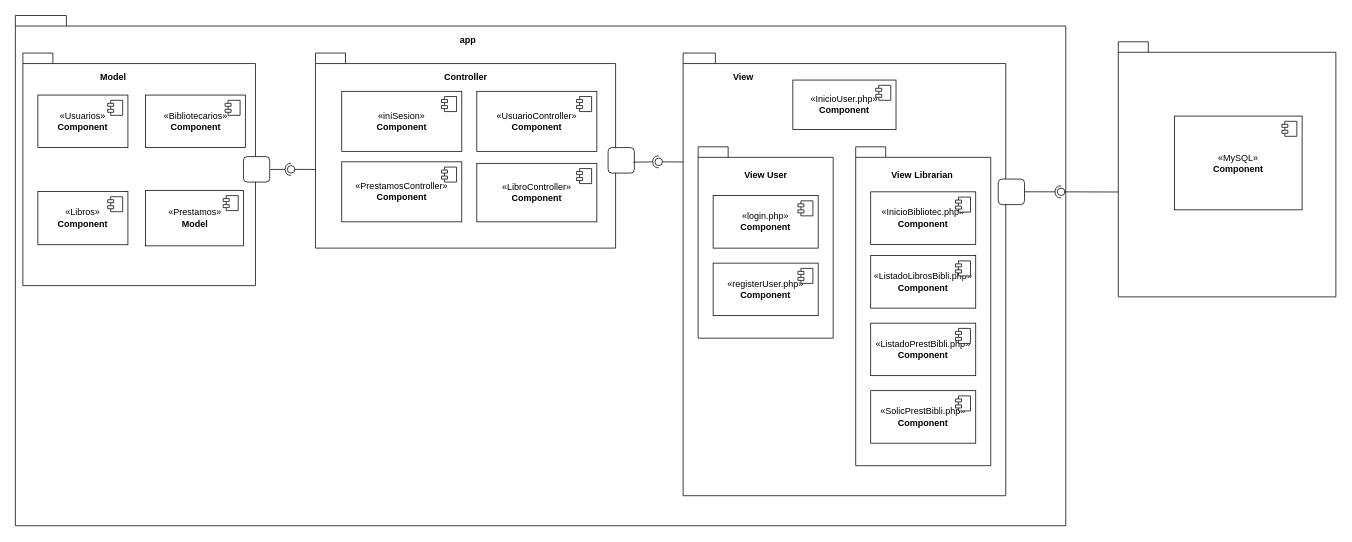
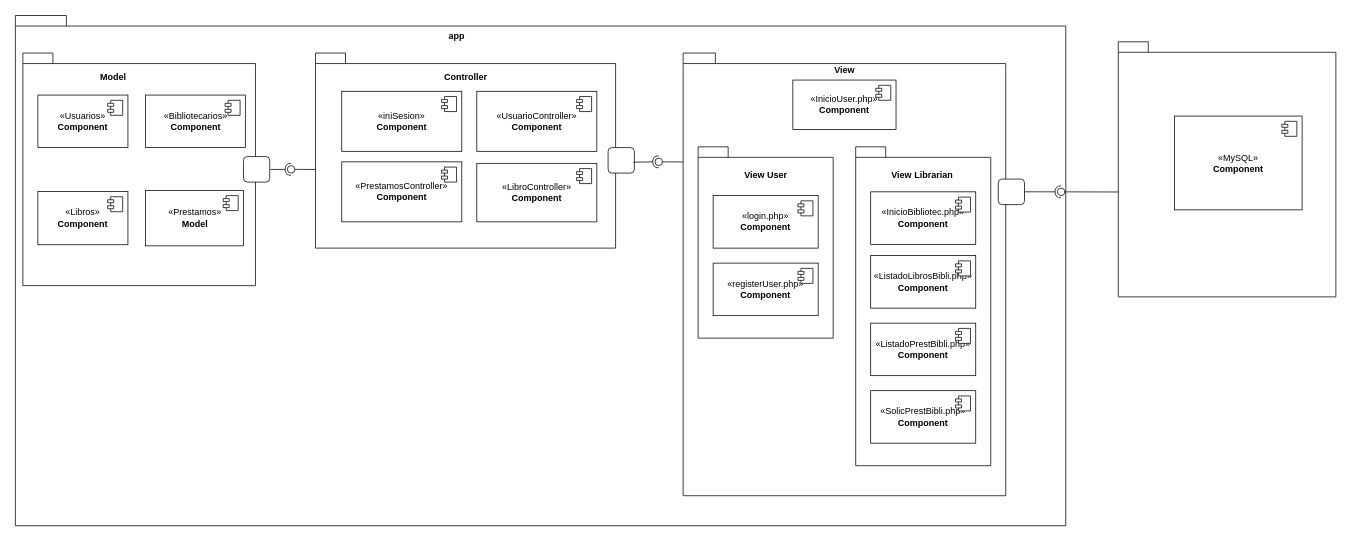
node "app": moved (468, 40) -> (456, 36)
node "View": moved (743, 78) -> (844, 70)
